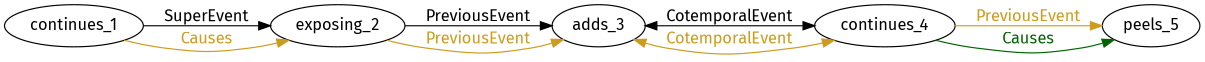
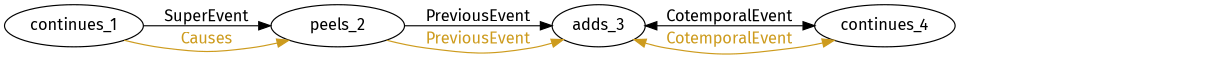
node "exposing_2": label "exposing_2" -> "peels_2"
node "peels_5": removed
